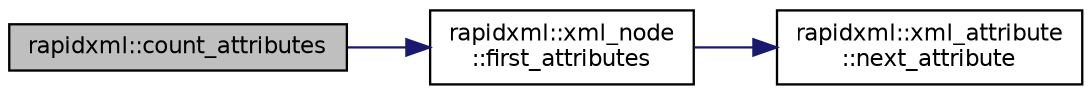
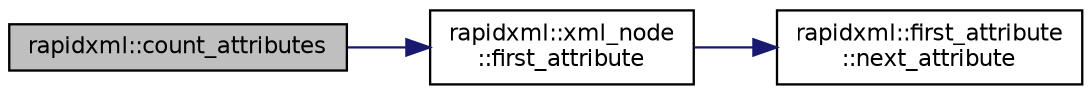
node "rapidxml::xml_node ::first_attributes": label "rapidxml::xml_node ::first_attributes" -> "rapidxml::xml_node ::first_attribute"
node "rapidxml::xml_attribute ::next_attribute": label "rapidxml::xml_attribute ::next_attribute" -> "rapidxml::first_attribute ::next_attribute"
